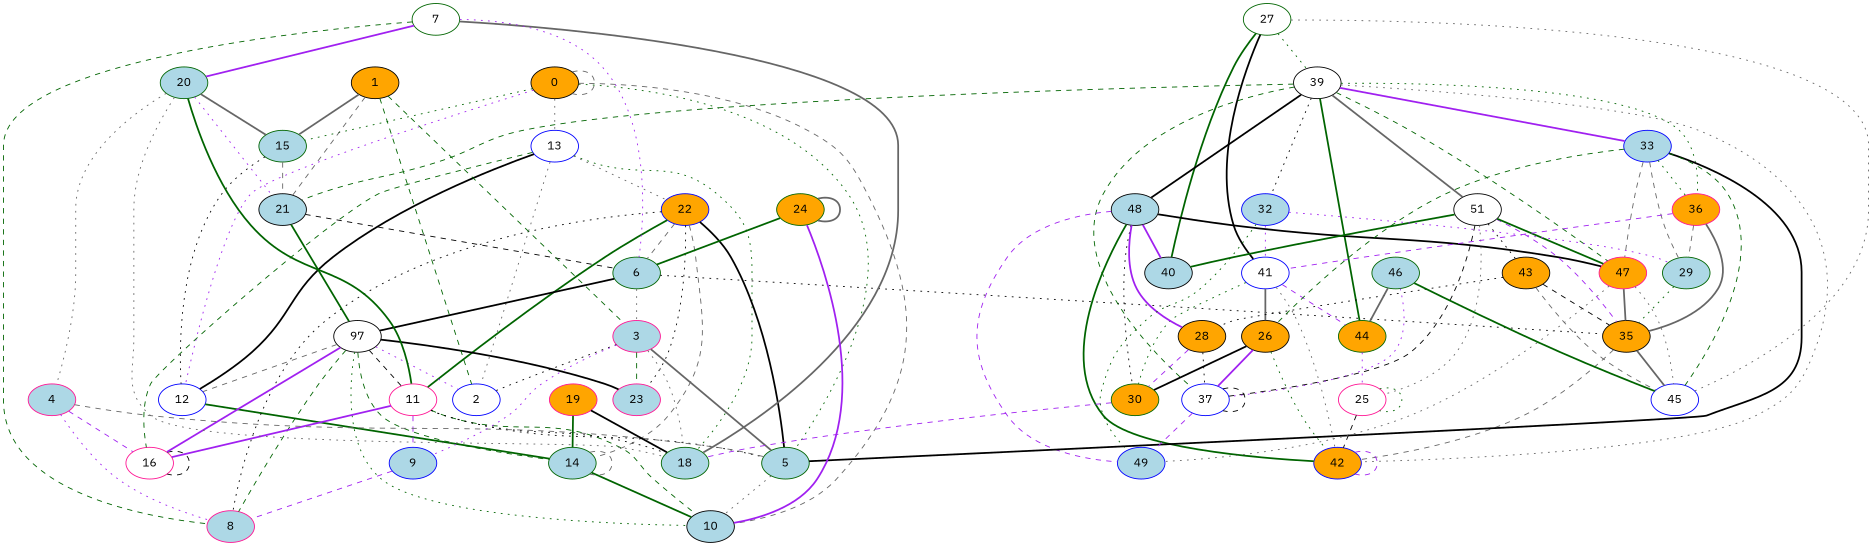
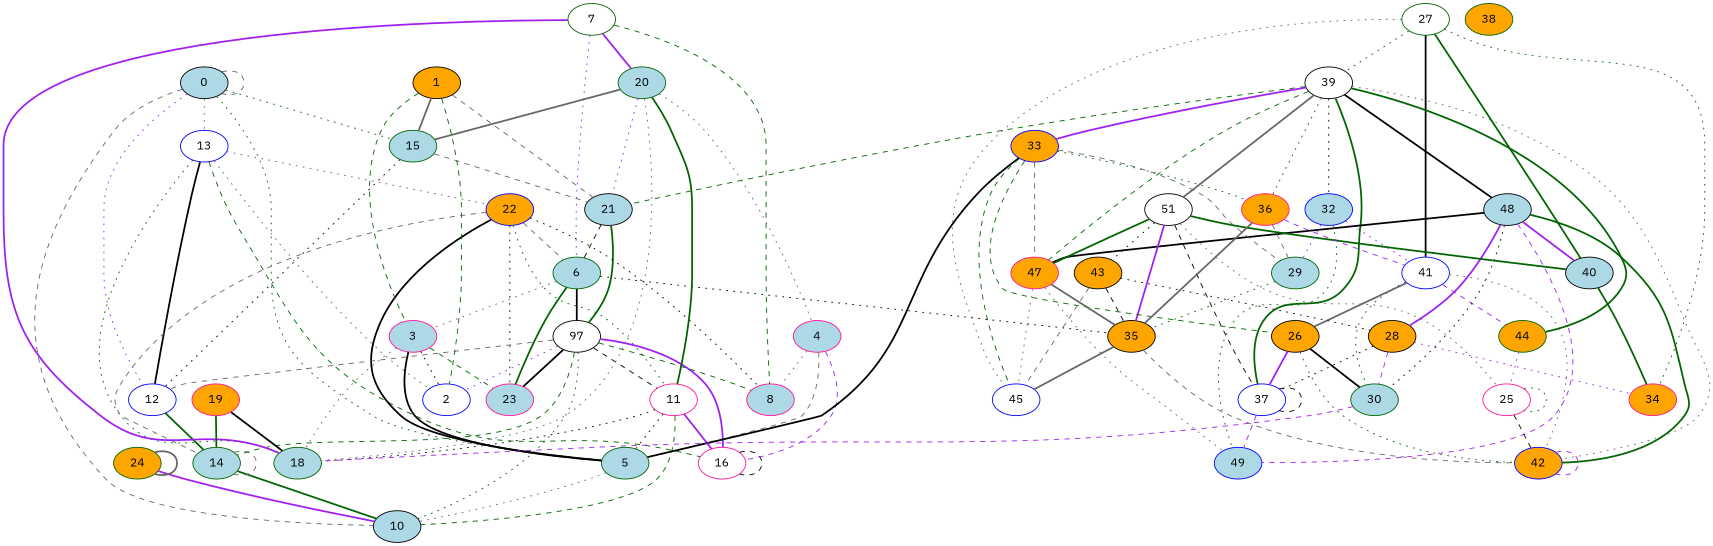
node "38": added
node "0": fillcolor orange -> lightblue
edge "7" -- "18": color gray40 -> purple
node "33": fillcolor lightblue -> orange
edge "39" -- "37": style dashed -> bold
edge "24" -- "6": now "23" -- "6"
edge "51" -- "35": style dashed -> bold
node "46": removed
edge "22" -- "11": style bold -> dotted
edge "3" -- "5": color gray40 -> black
node "30": fillcolor orange -> lightblue
node "34": added
node "9": removed
edge "4" -- "8": color purple -> gray40
